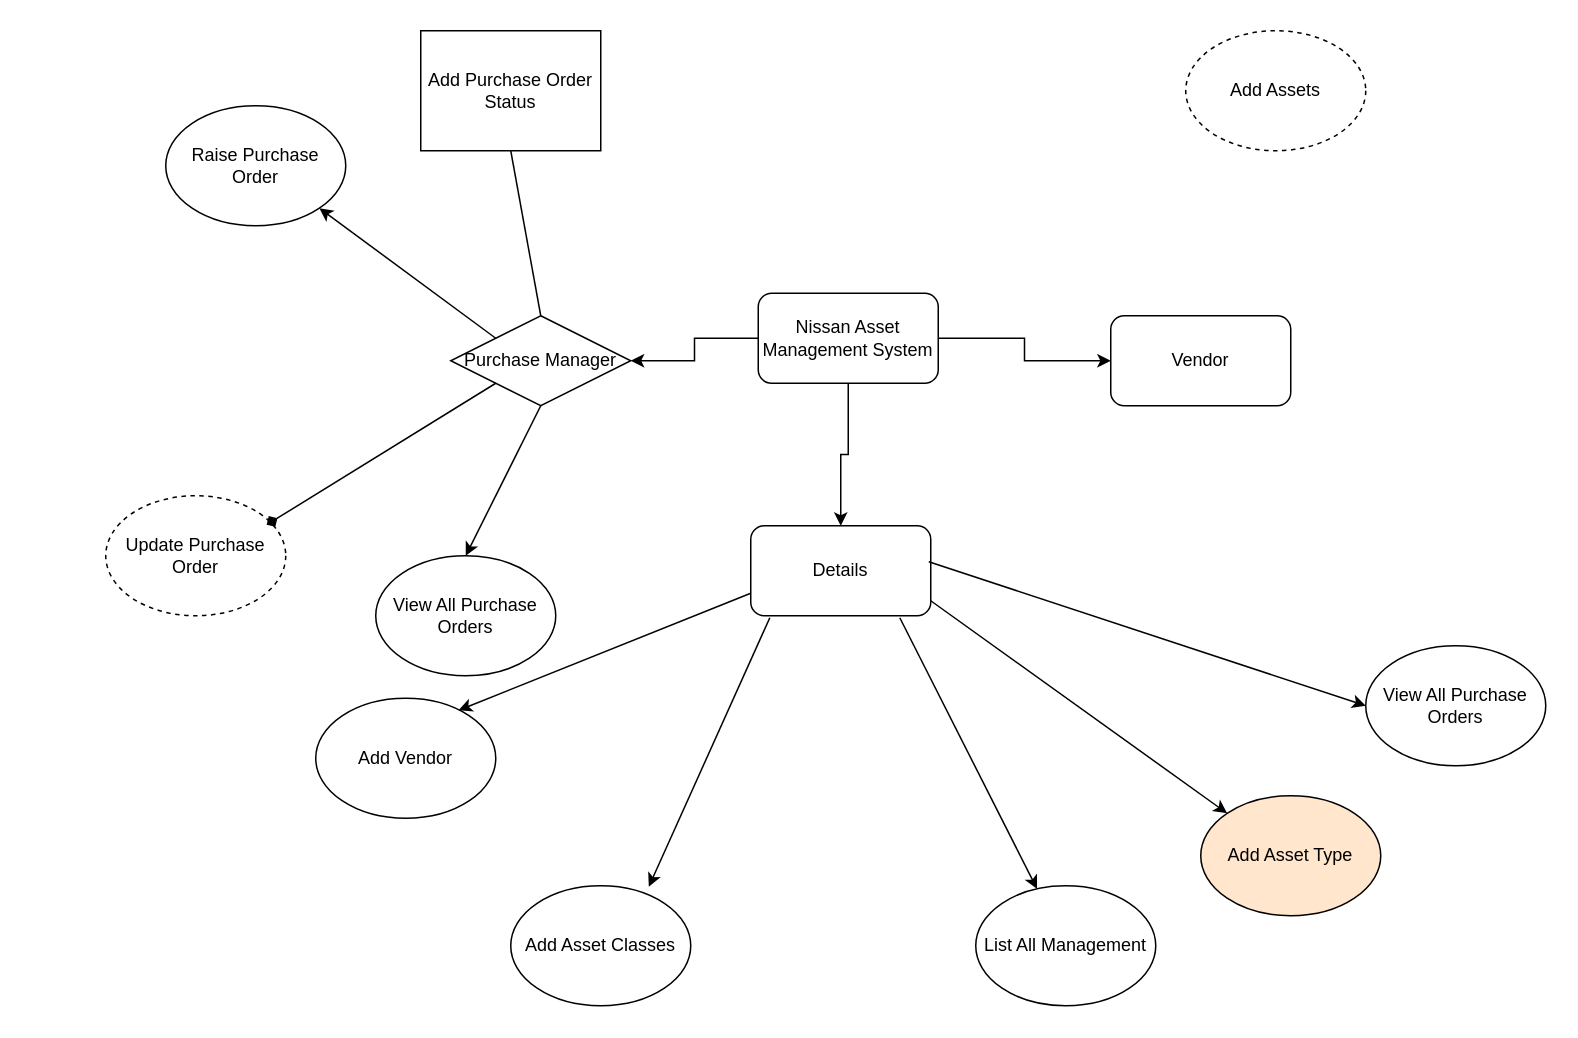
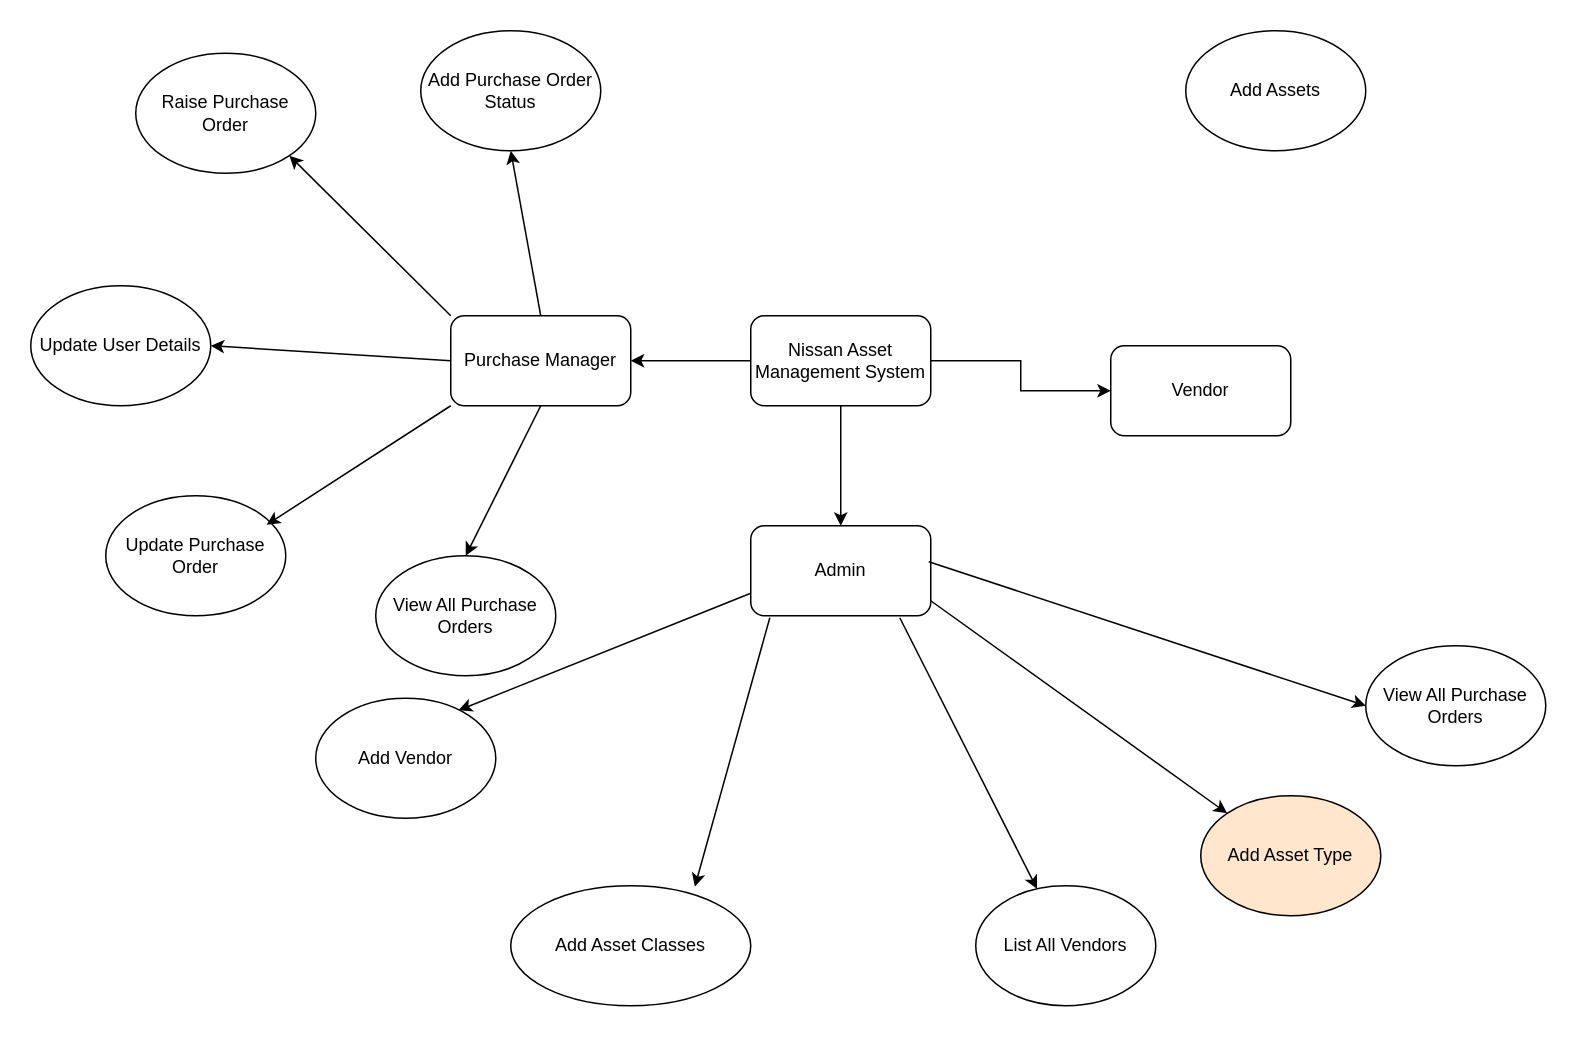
node "Add Purchase Order Status": shape rectangle -> ellipse
node "Add Assets": style dashed -> solid
edge "Add Purchase Order Status" -- "Purchase Manager": arrowhead none -> classic
node "Raise Purchase Order": moved (256, 166) -> (226, 113)
node "Nissan Asset Management System": moved (848, 338) -> (841, 361)
node "Update User Details": added
edge "Purchase Manager" -> "Update User Details": added
node "Purchase Manager": shape diamond -> rounded rectangle
node "Vendor": moved (1201, 361) -> (1201, 391)
edge "Purchase Manager" -> "Update Purchase Order": arrowhead diamond -> classic
node "Update Purchase Order": style dashed -> solid
node "Details": label "Details" -> "Admin"
node "Add Asset Classes": size 180x120 -> 240x120
node "List All Management": label "List All Management" -> "List All Vendors"
